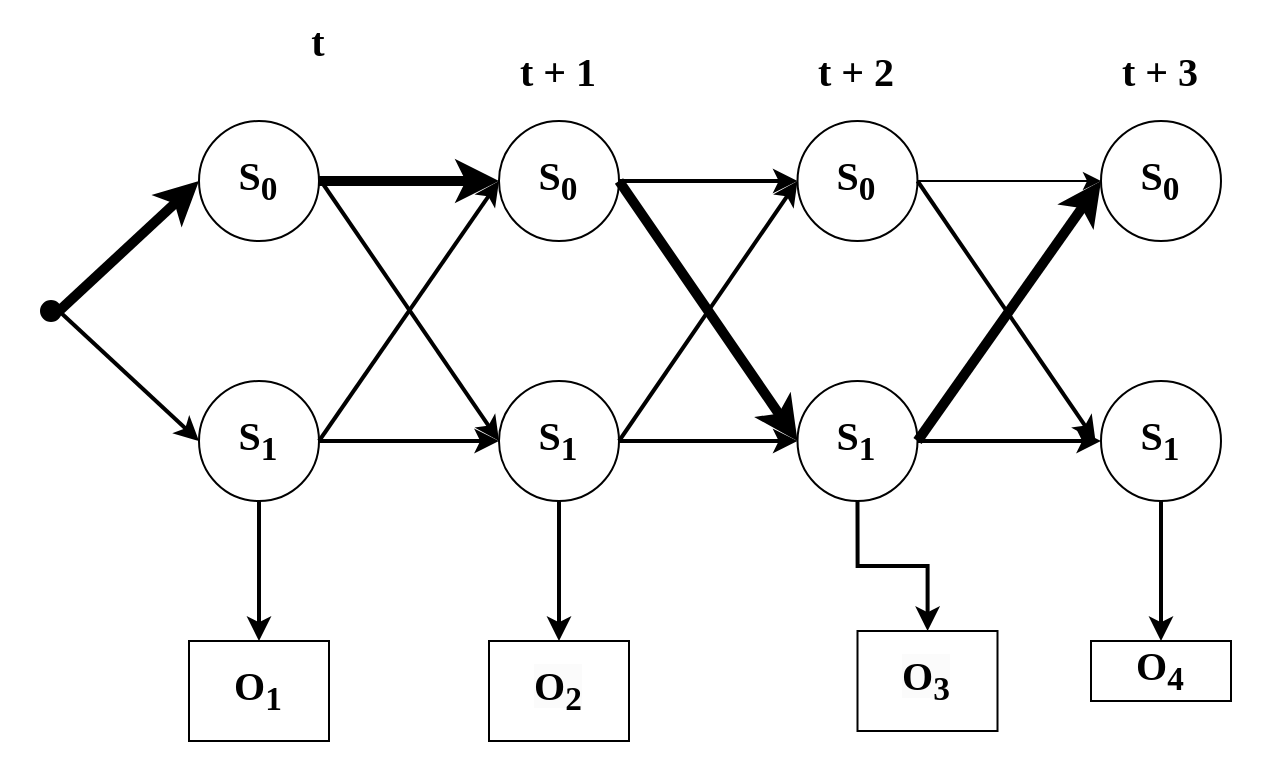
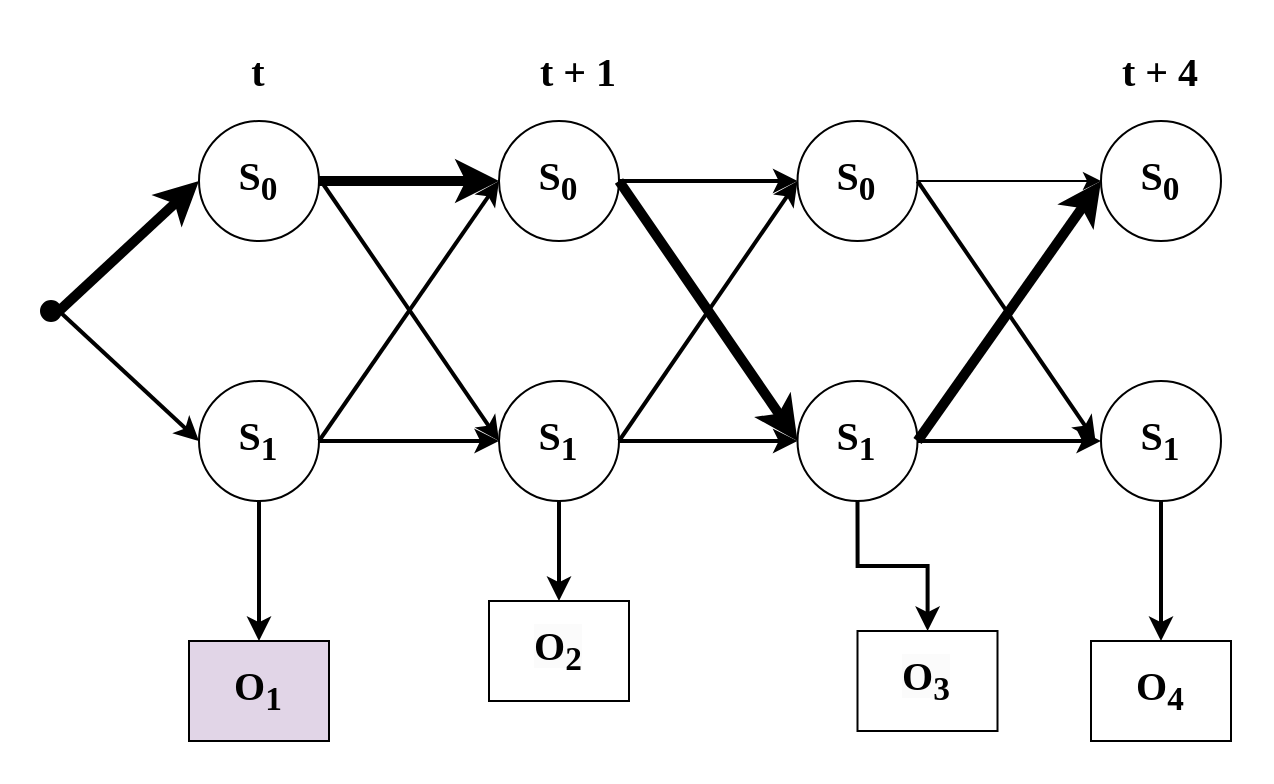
node "t": moved (319, 41) -> (259, 71)
node "t + 1": moved (559, 71) -> (579, 71)
node "t + 2": removed
node "t + 3": label "t + 3" -> "t + 4"
node "O4": size 140x60 -> 140x100
node "O1": fillcolor #ffffff -> #e1d5e7
node "O2": moved (559, 691) -> (559, 651)
